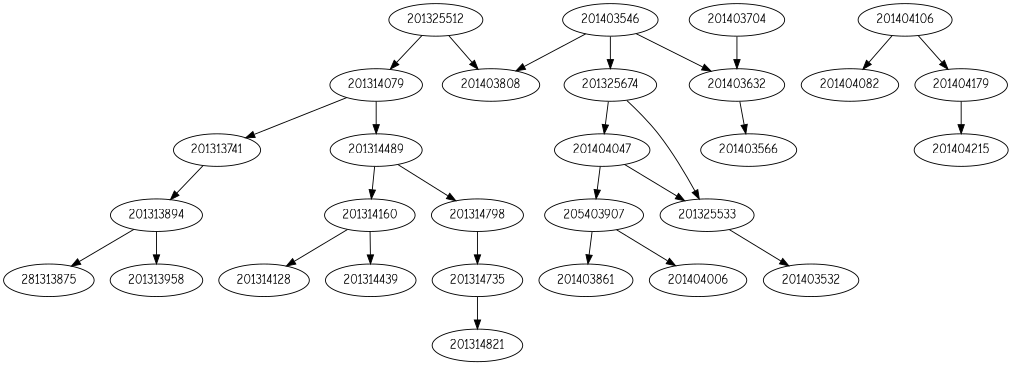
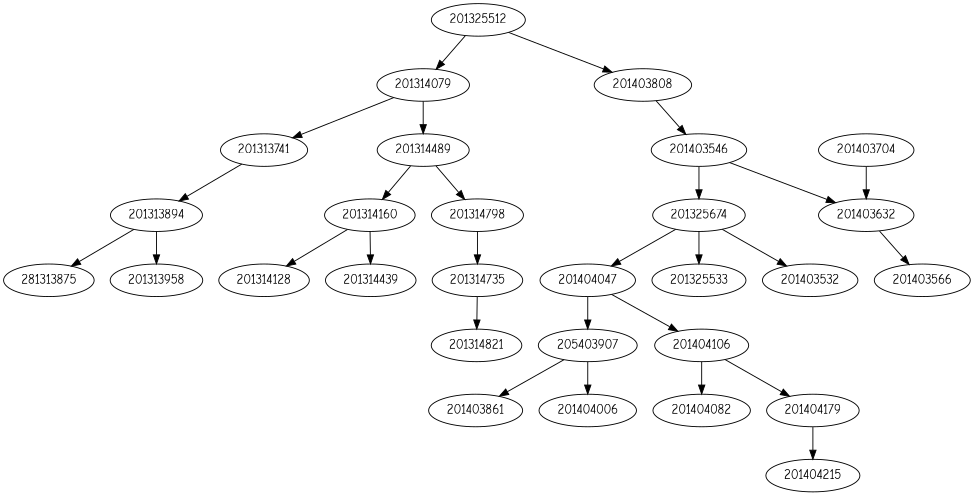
edge "201403546" -> "201403808": reversed
edge "201404047" -> "201325533": now "201404047" -> "201404106"
edge "201325533" -> "201403532": now "201325674" -> "201403532"
